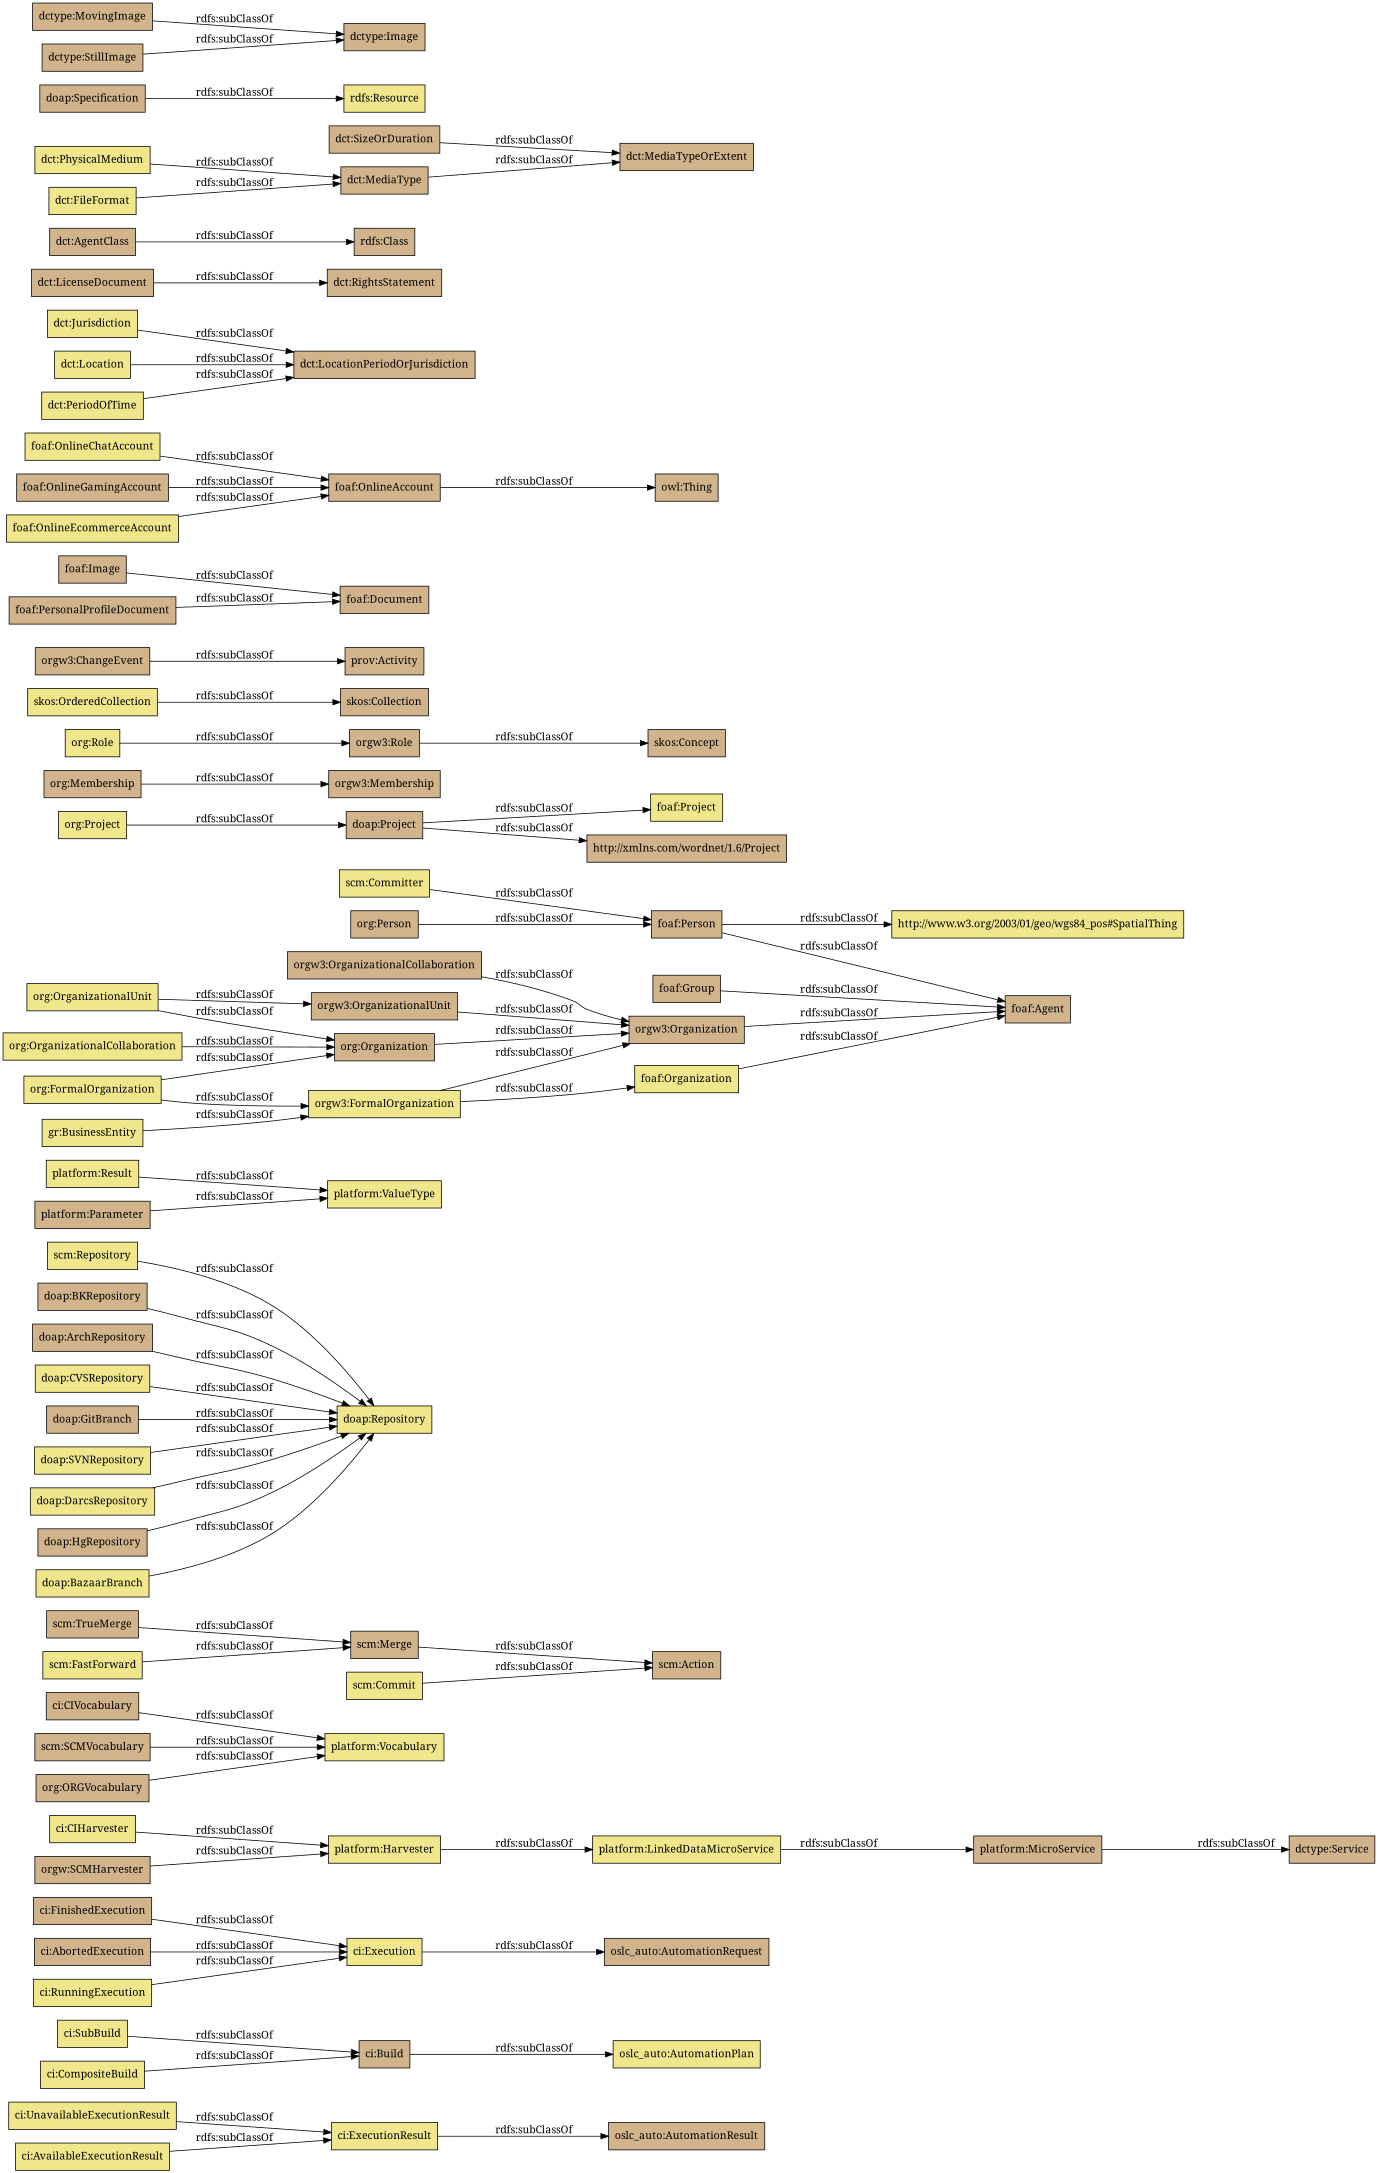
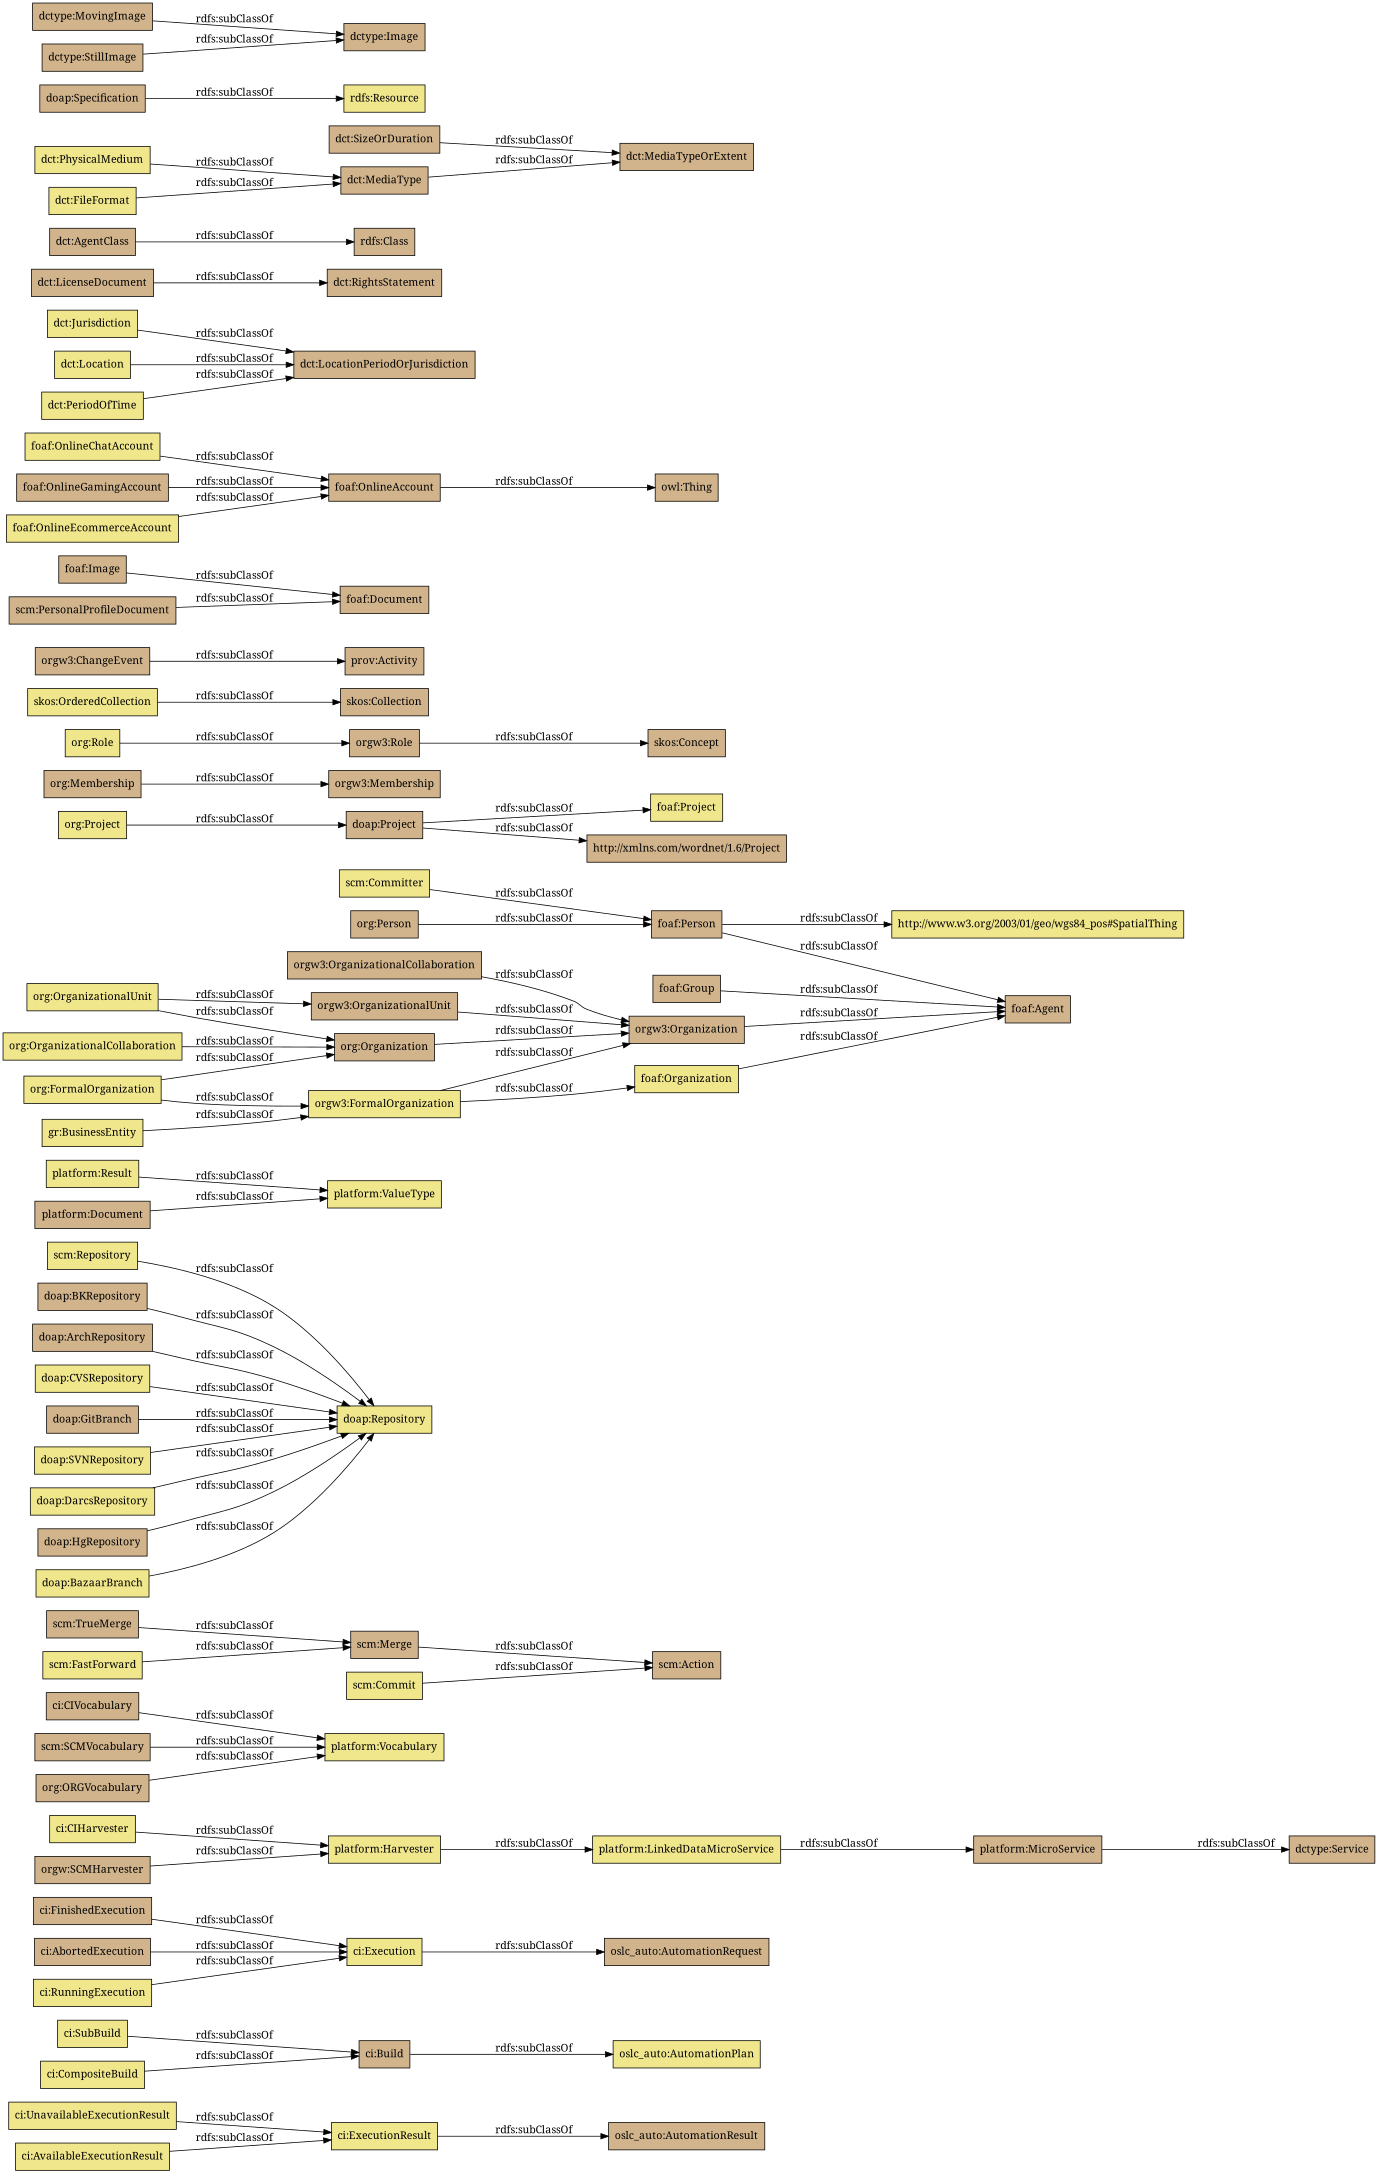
node "foaf:PersonalProfileDocument": label "foaf:PersonalProfileDocument" -> "scm:PersonalProfileDocument"
node "platform:Parameter": label "platform:Parameter" -> "platform:Document"
